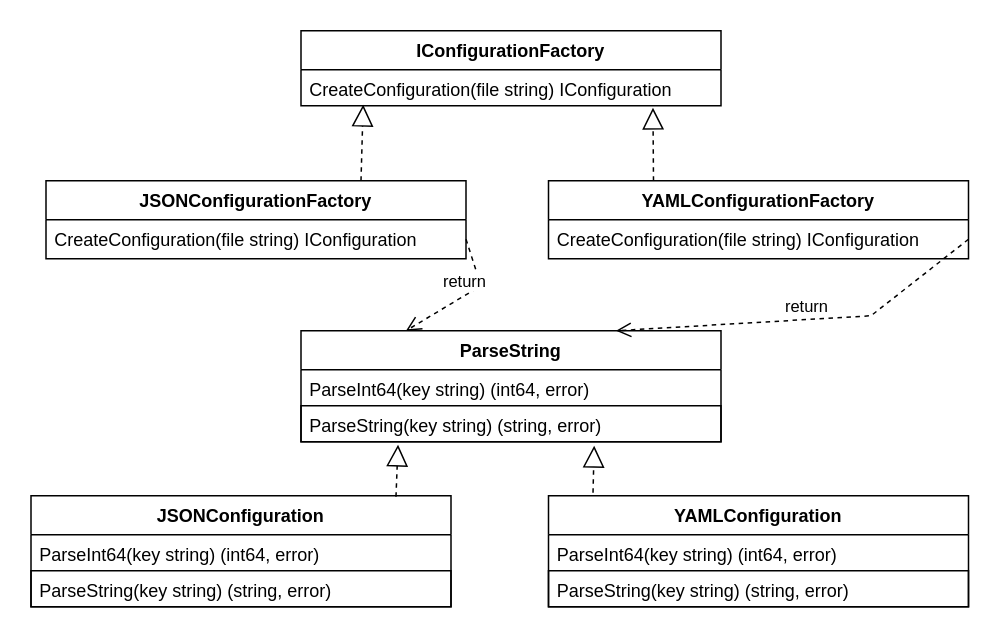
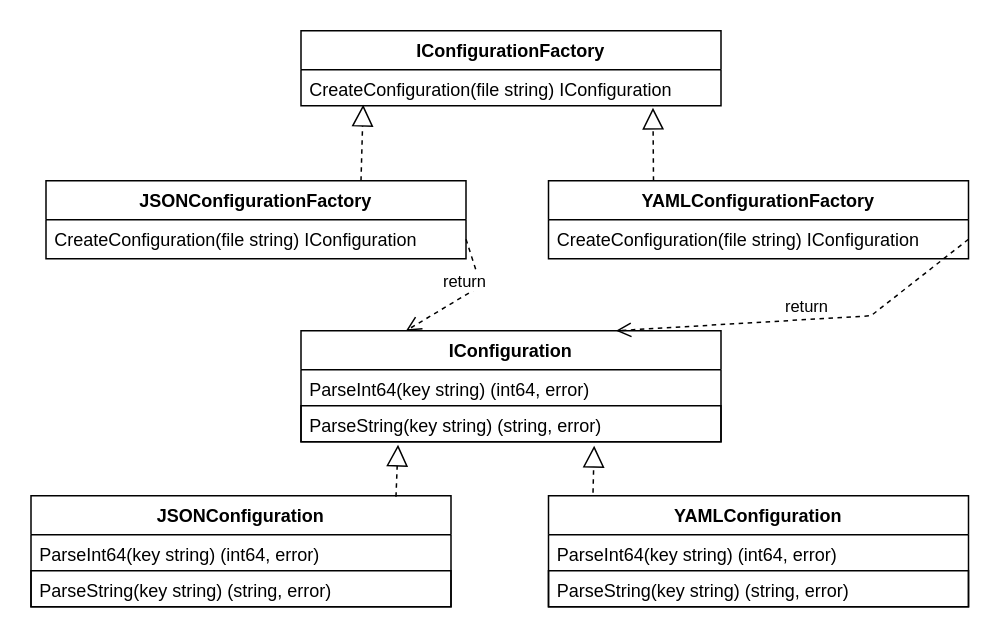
node "ParseString": label "ParseString" -> "IConfiguration"
